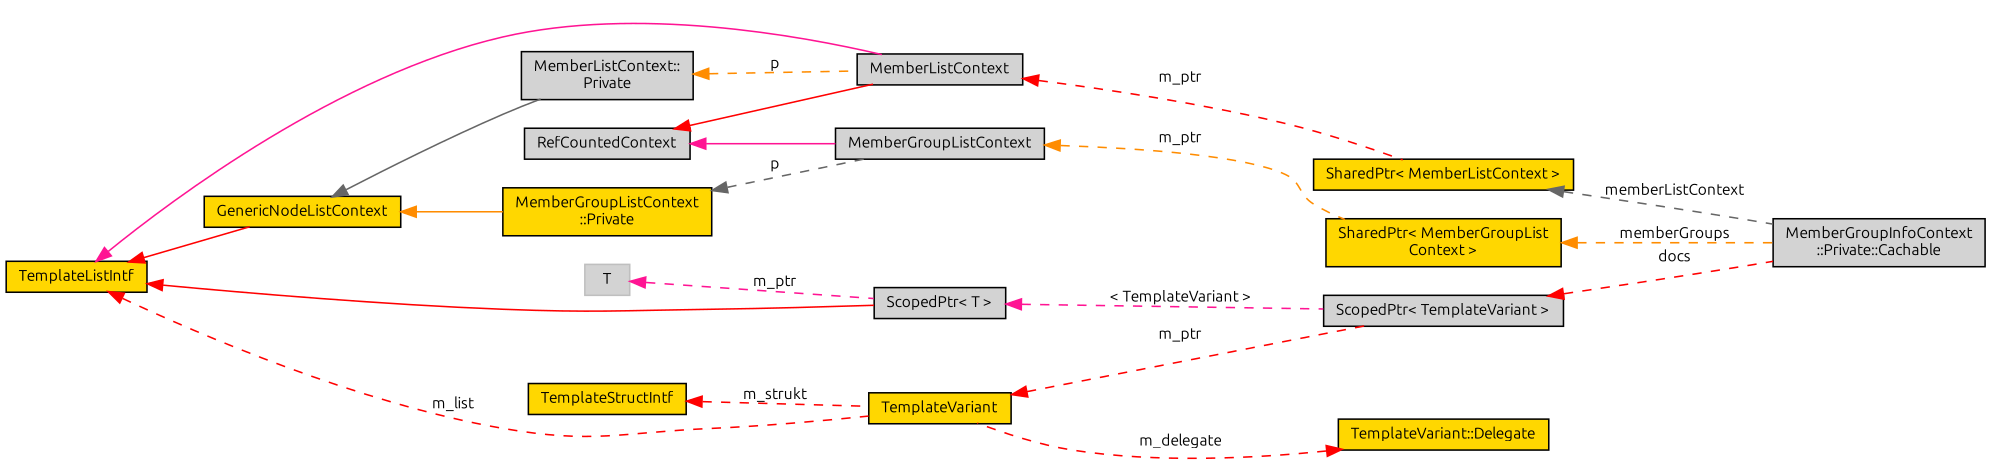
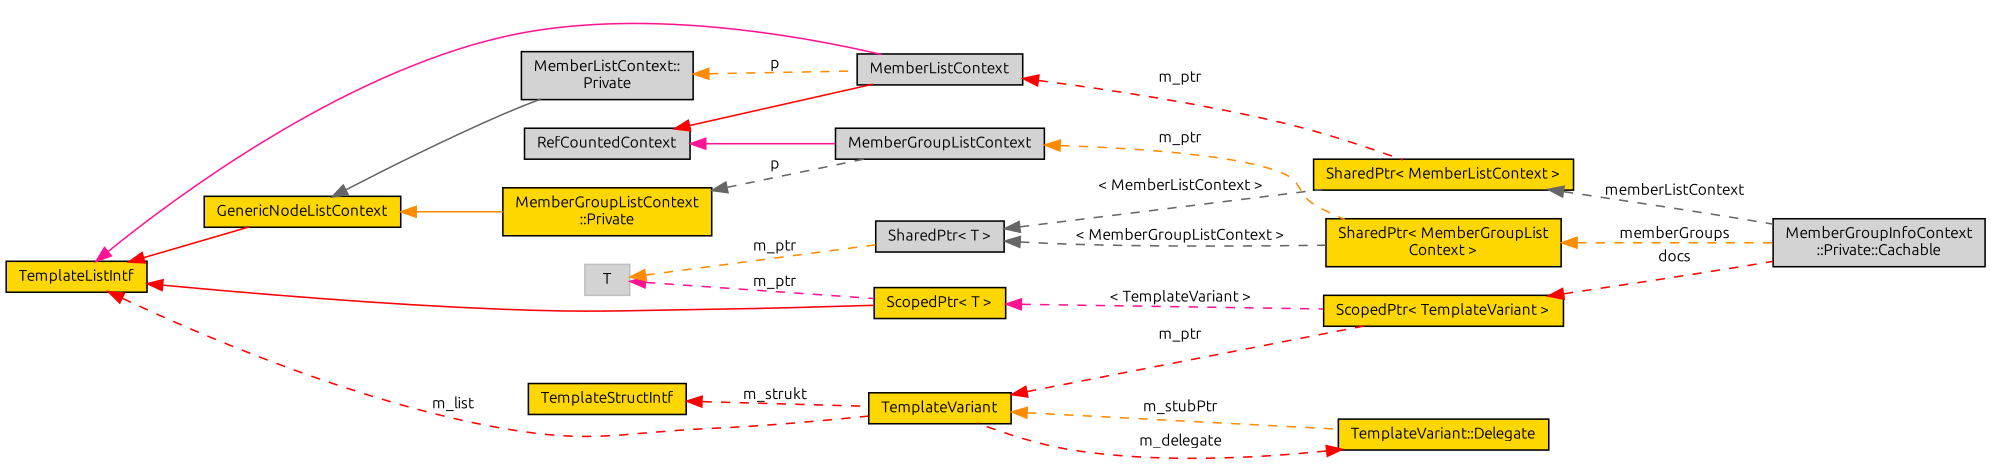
node "SharedPtr< T >": added
node "ScopedPtr< T >": fillcolor lightgrey -> gold
node "ScopedPtr< TemplateVariant >": fillcolor lightgrey -> gold
edge "TemplateVariant::Delegate" -> "TemplateVariant": added, label "m_stubPtr"
